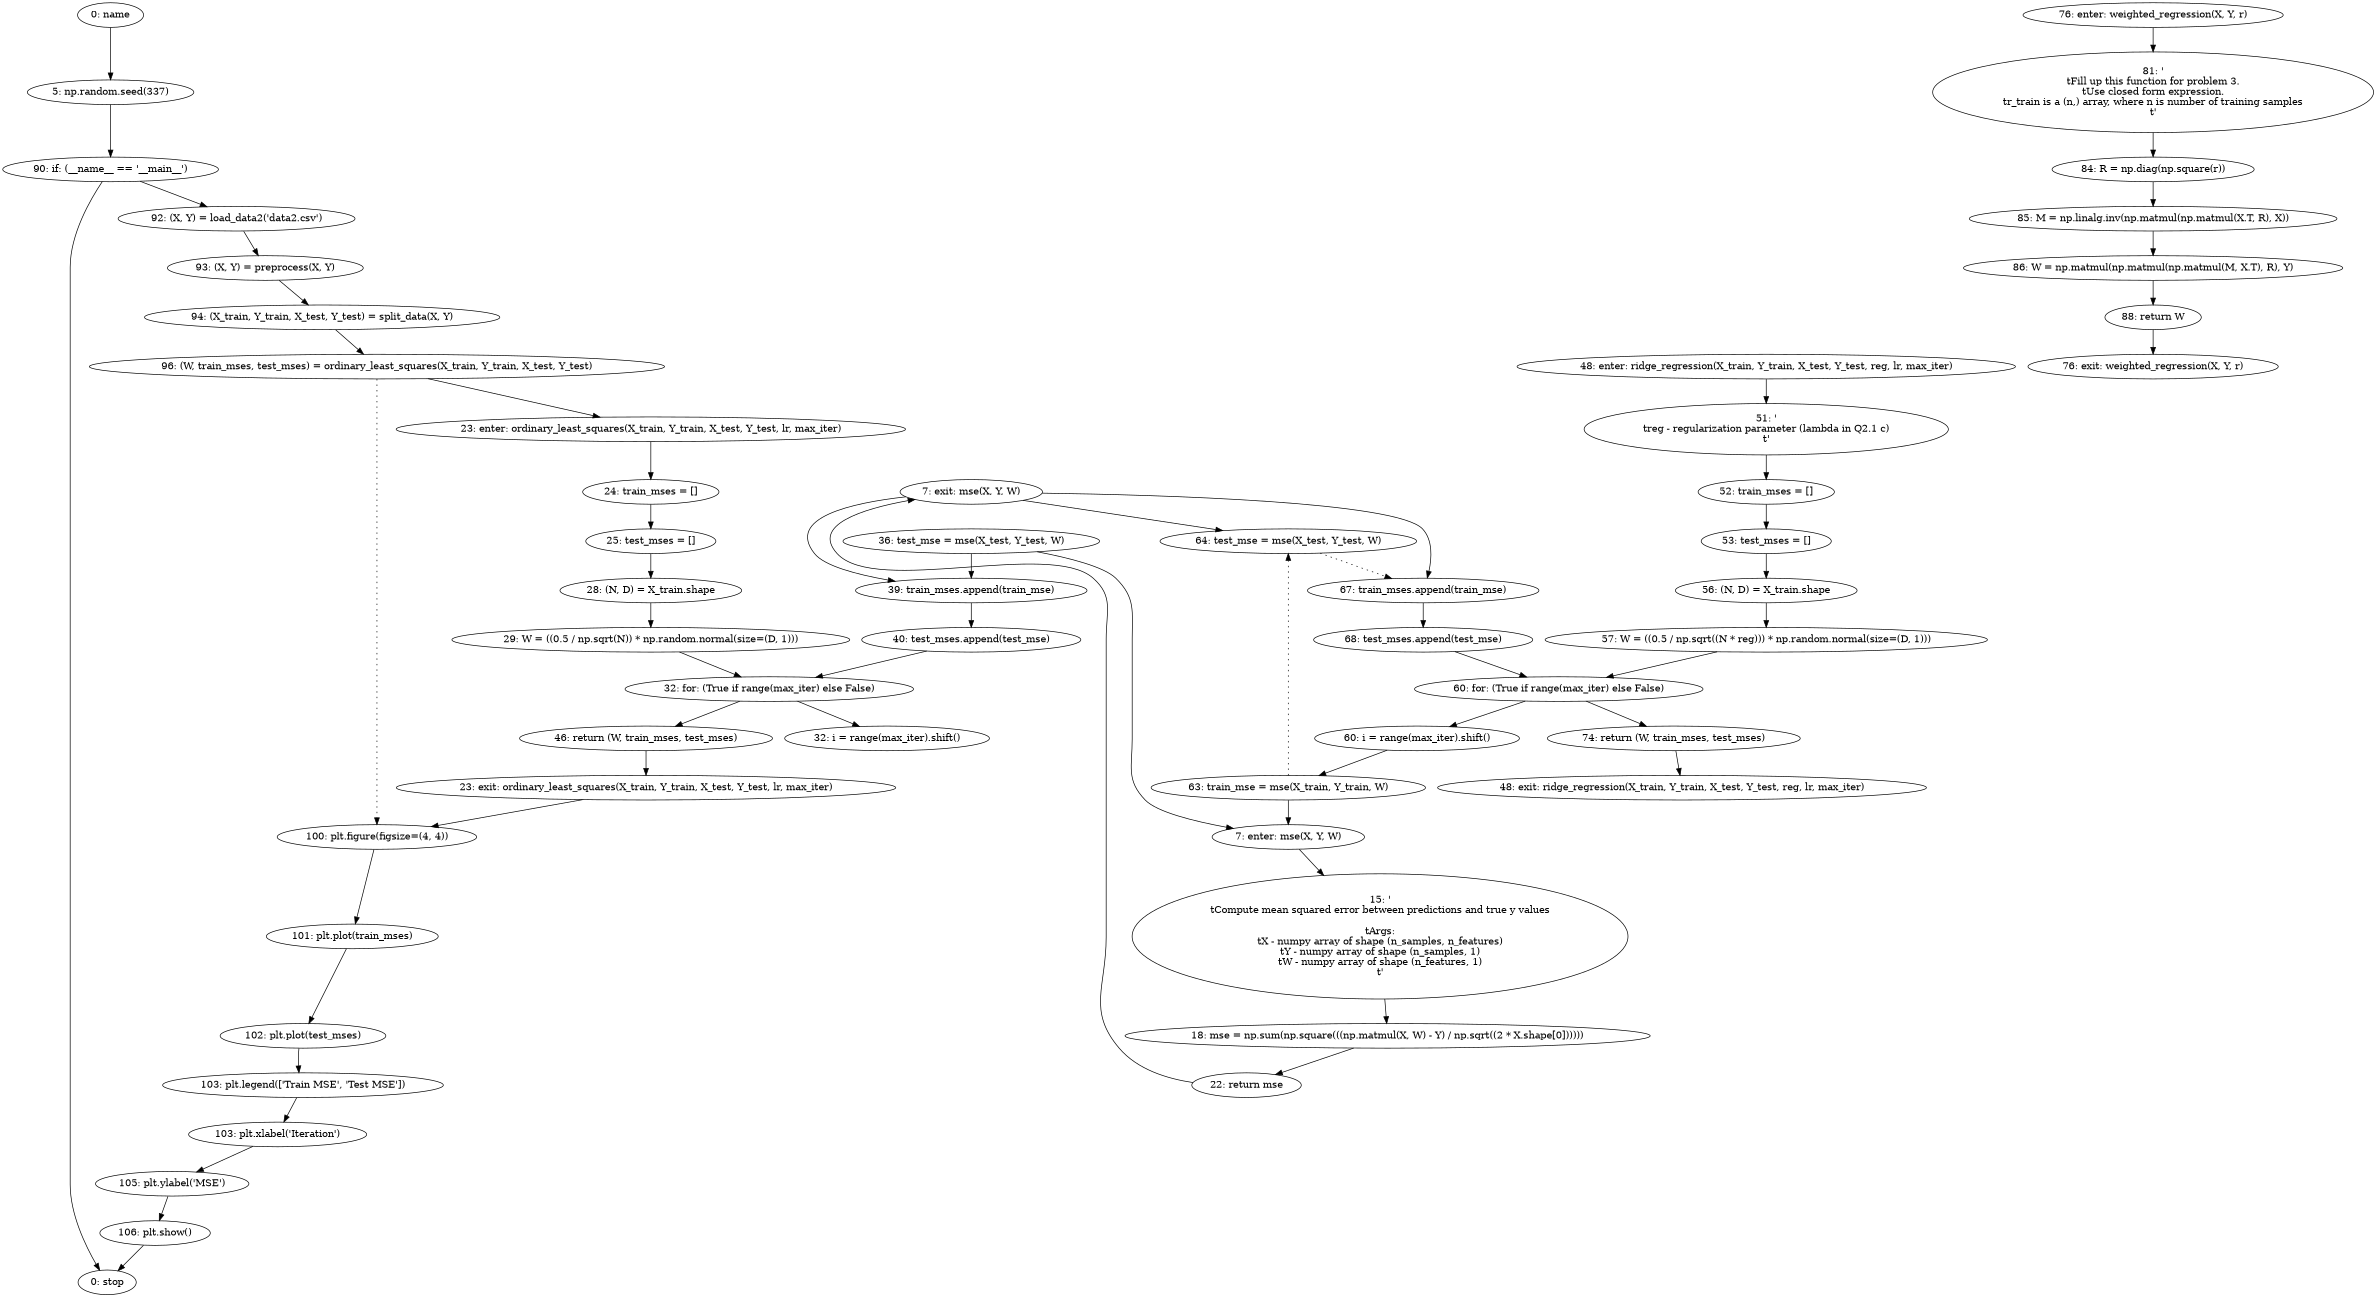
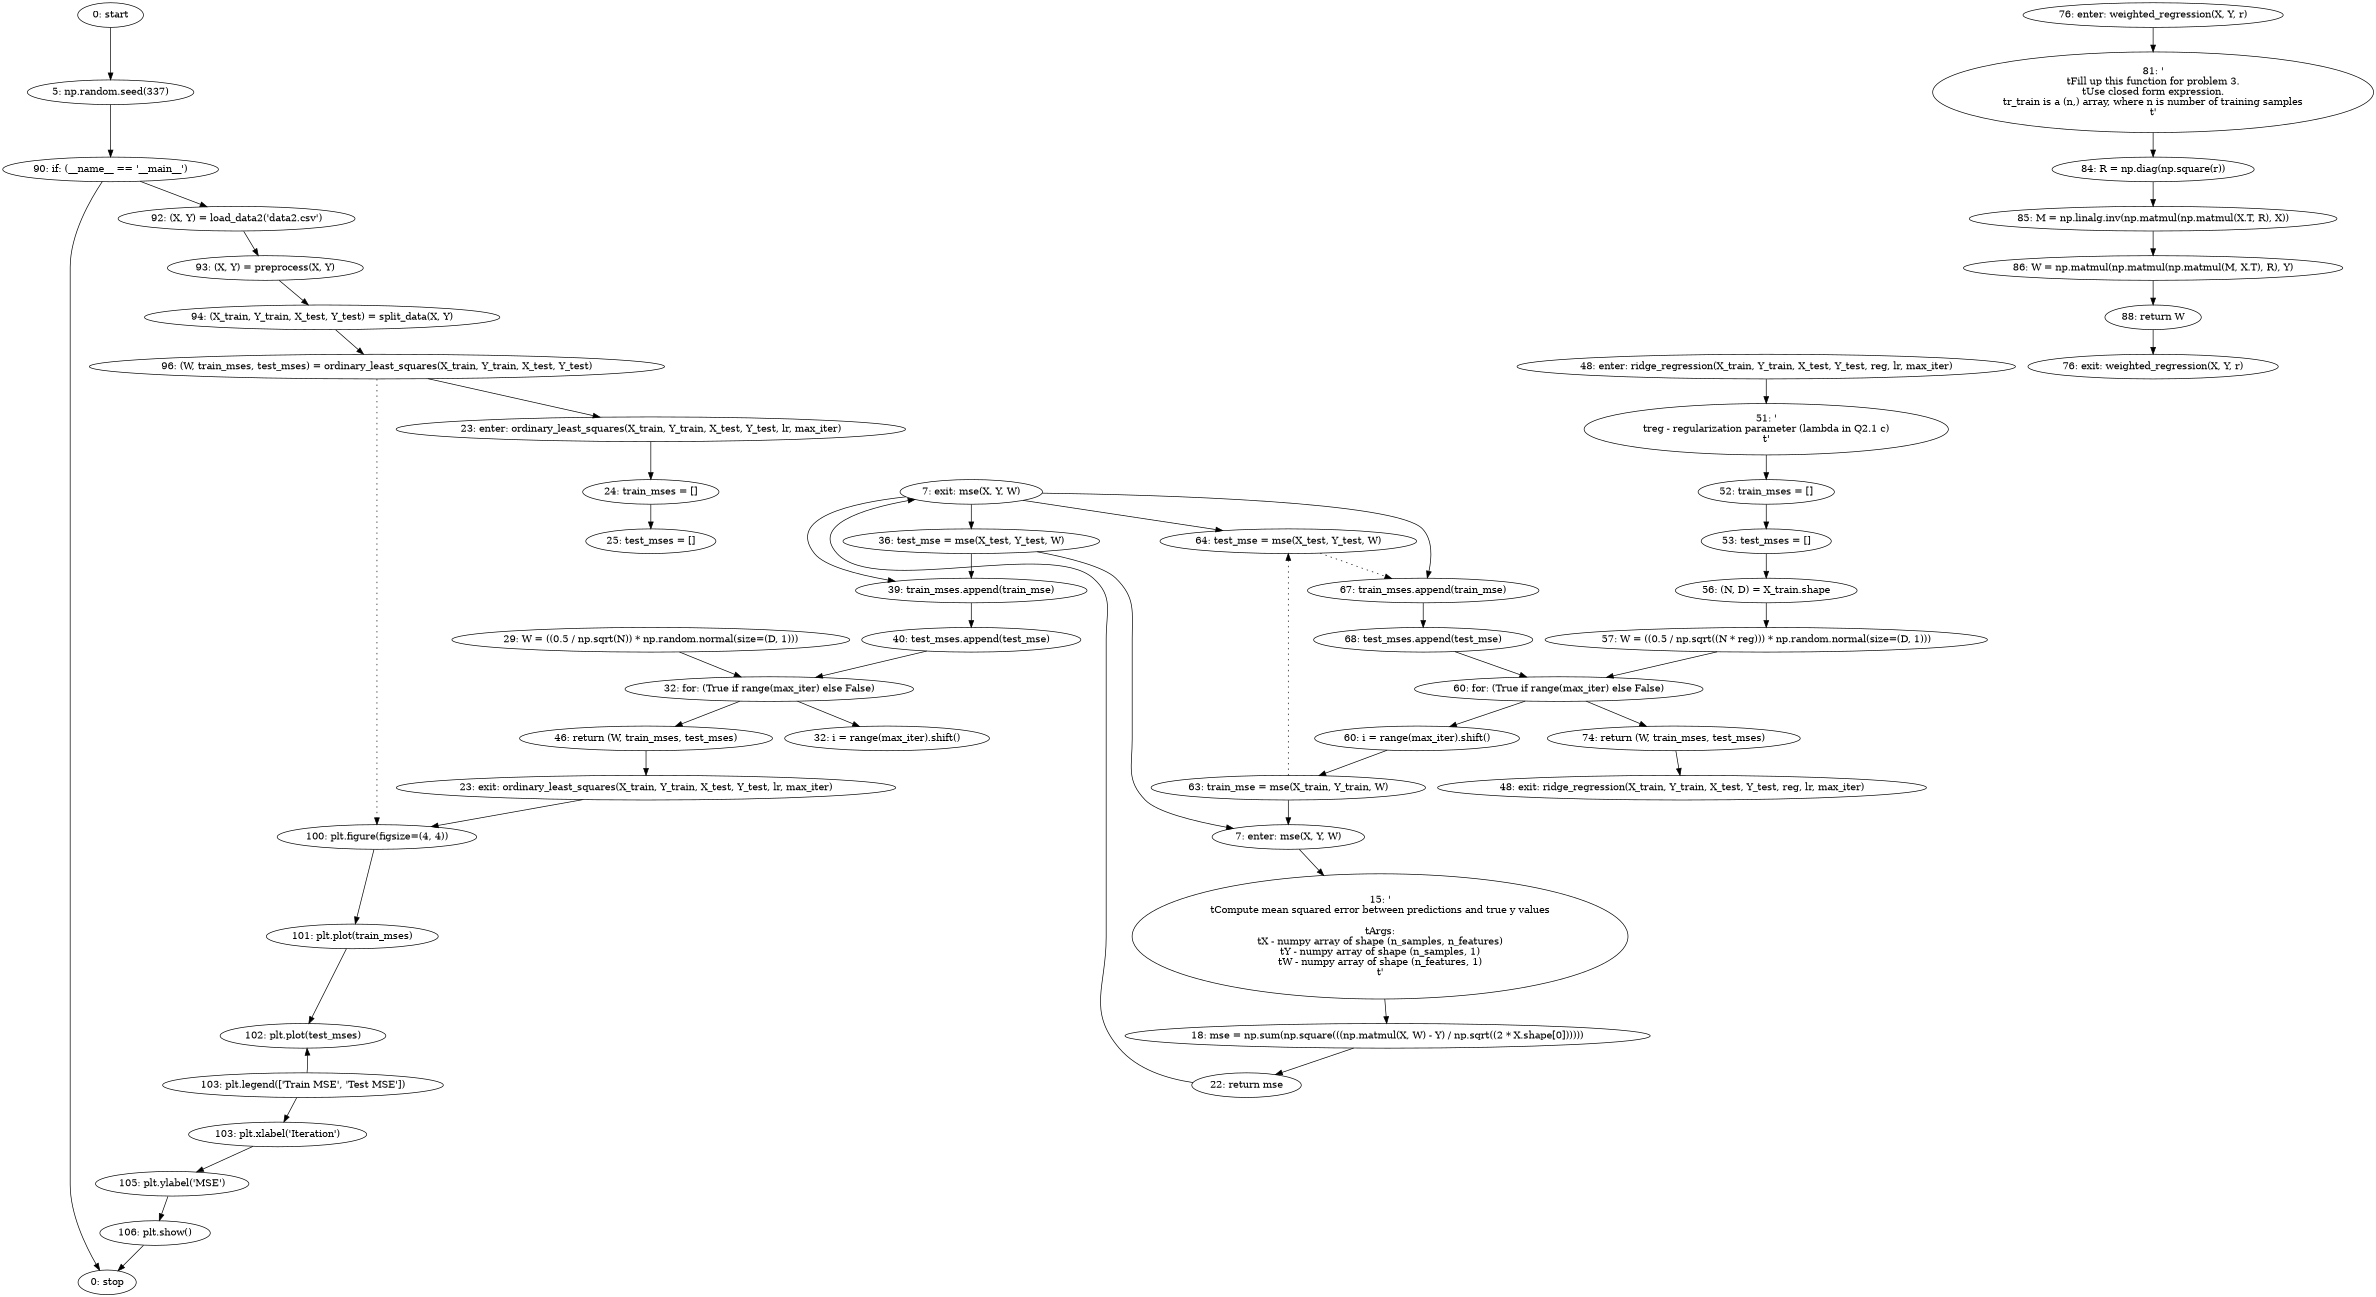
node "0: name": label "0: name" -> "0: start"
edge "7: exit: mse(X, Y, W)" -> "36: test_mse = mse(X_test, Y_test, W)": added
node "28: (N, D) = X_train.shape": removed
edge "102: plt.plot(test_mses)" -> "103: plt.legend(['Train MSE', 'Test MSE'])": reversed
